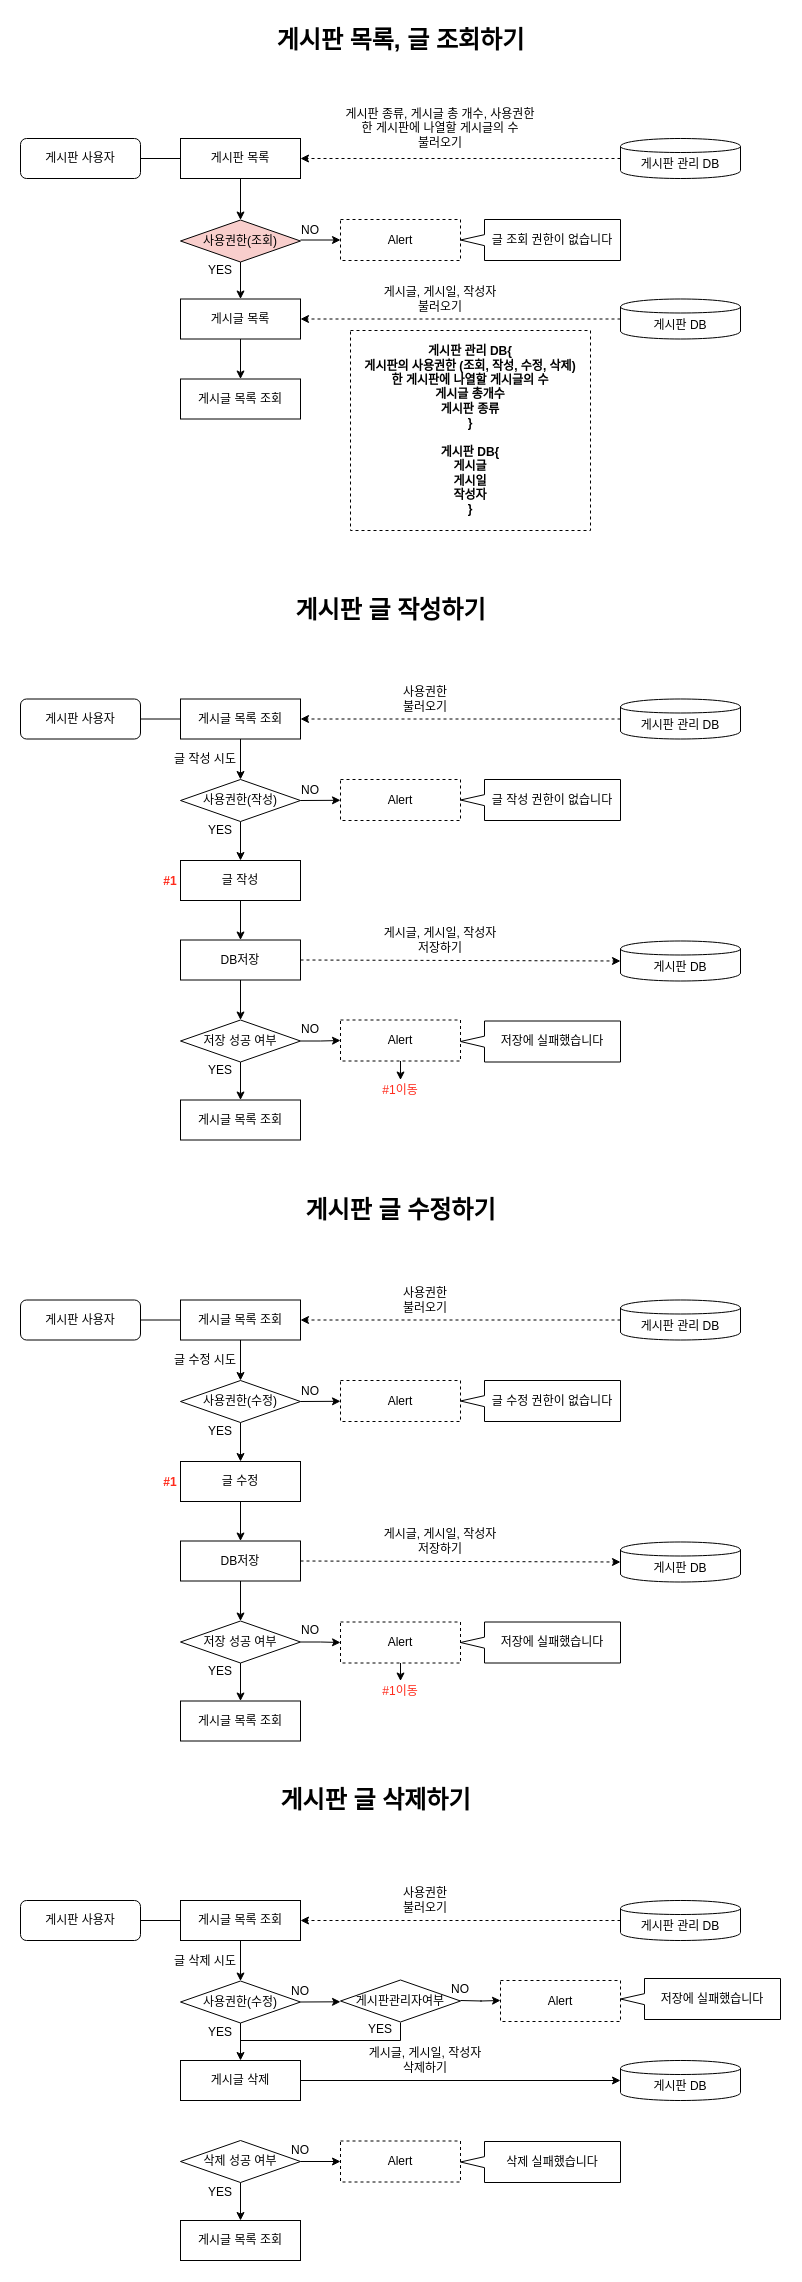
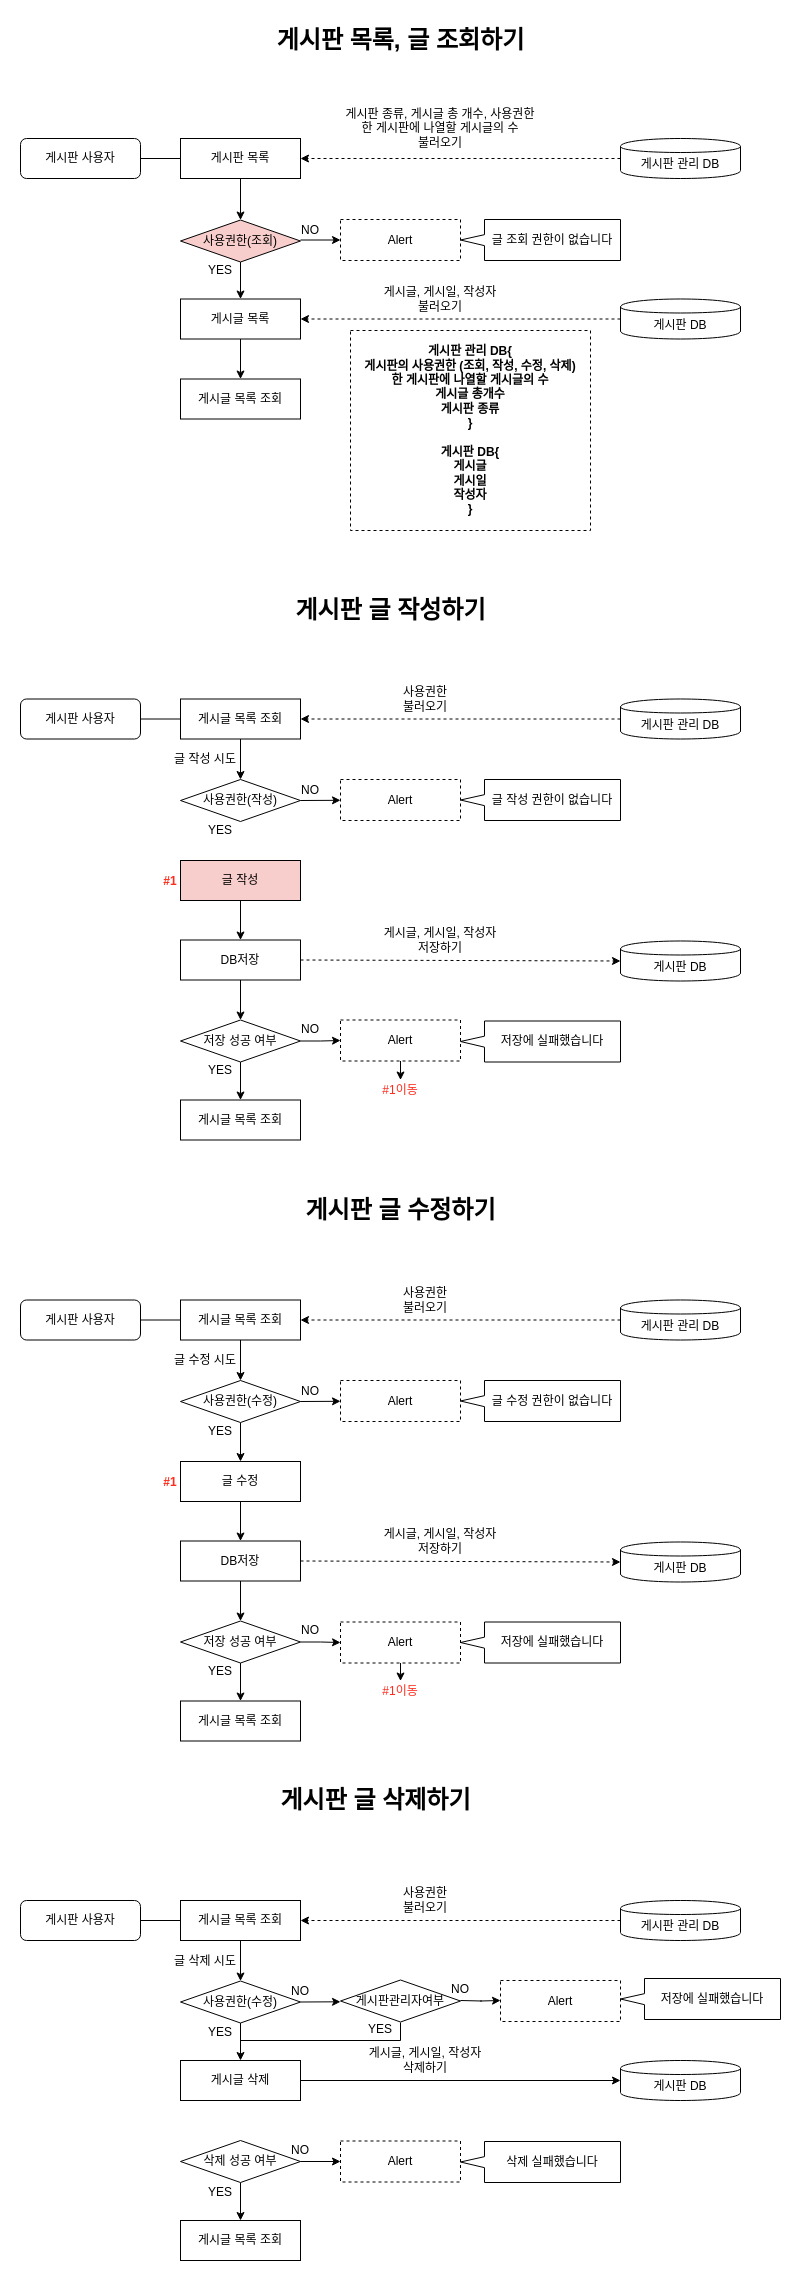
edge "사용권한(작성)" -> "글 작성": removed
node "글 작성": fillcolor #ffffff -> #f8cecc
